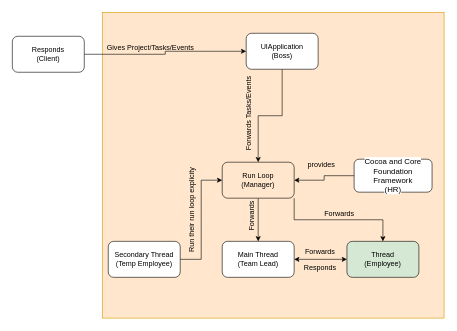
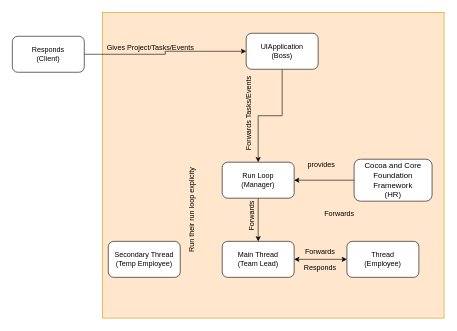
node "Cocoa and Core Foundation Framework (HR)": size 78x33 -> 78x42
node "Run Loop (Manager)": fillcolor #ffe6cc -> #ffffff
edge "Run Loop (Manager)" -> "Thread (Employee)": removed
edge "Secondary Thread (Temp Employee)" -> "Run Loop (Manager)": removed
node "Thread (Employee)": fillcolor #d5e8d4 -> #ffffff
